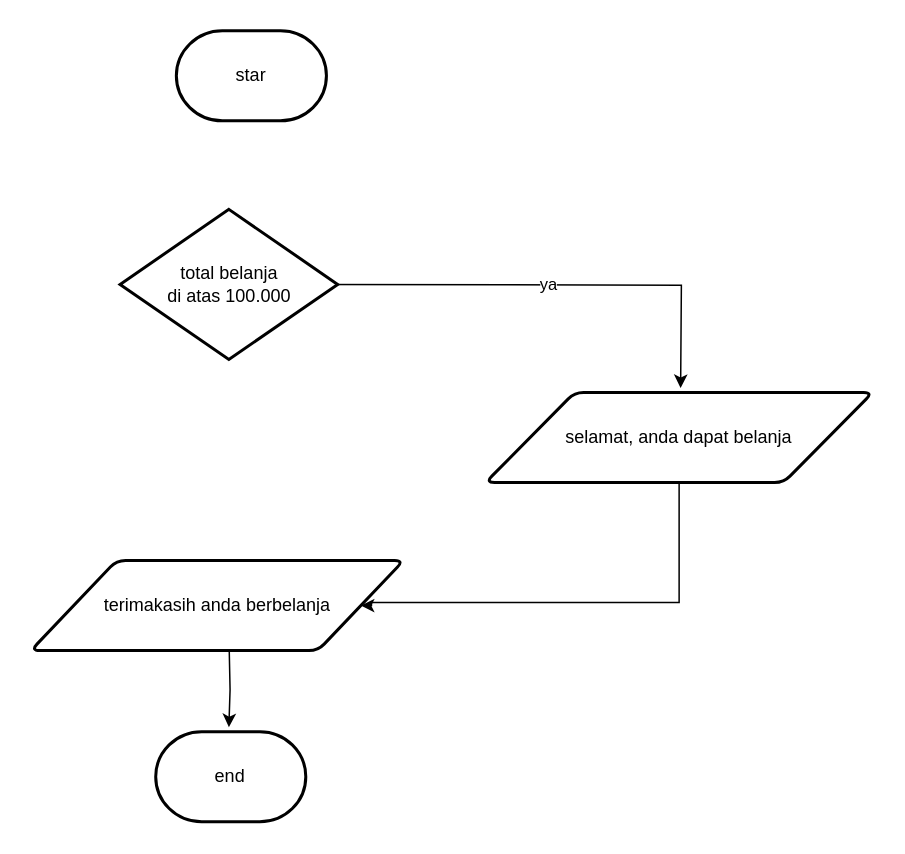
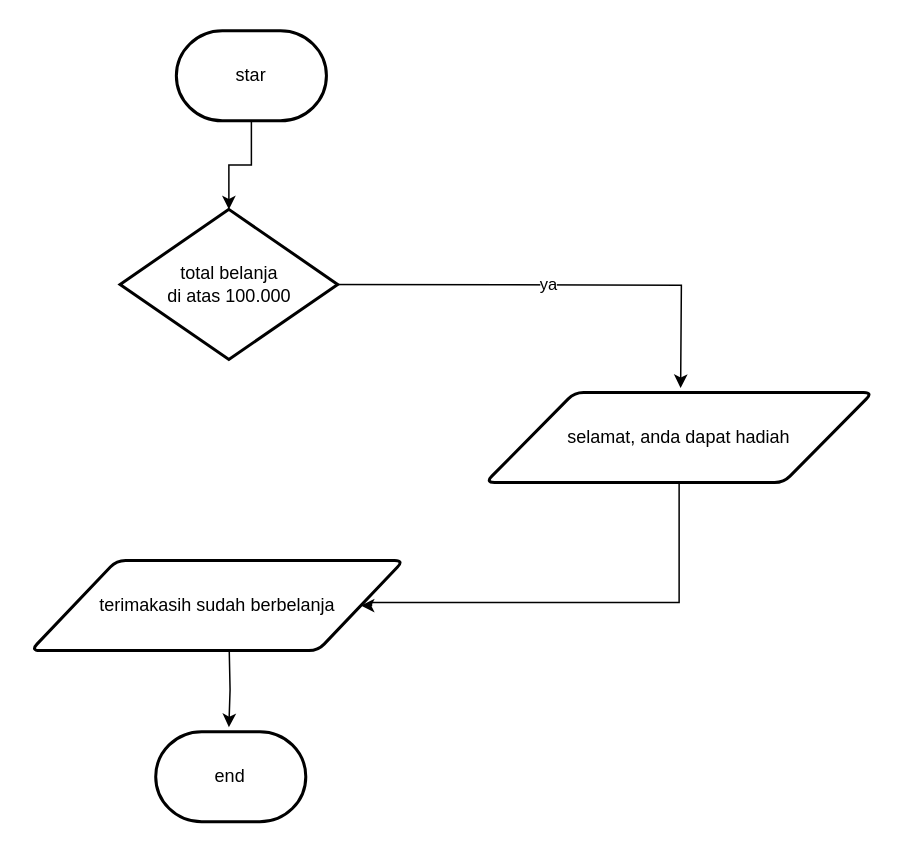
edge "star" -> "total belanja di atas 100.000": added
node "selamat, anda dapat belanja": label "selamat, anda dapat belanja" -> "selamat, anda dapat hadiah"
node "terimakasih anda berbelanja": label "terimakasih anda berbelanja" -> "terimakasih sudah berbelanja"
